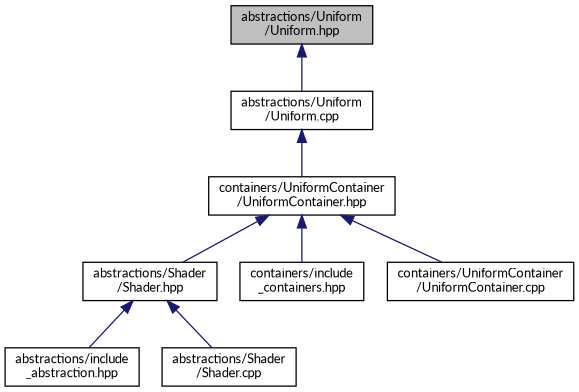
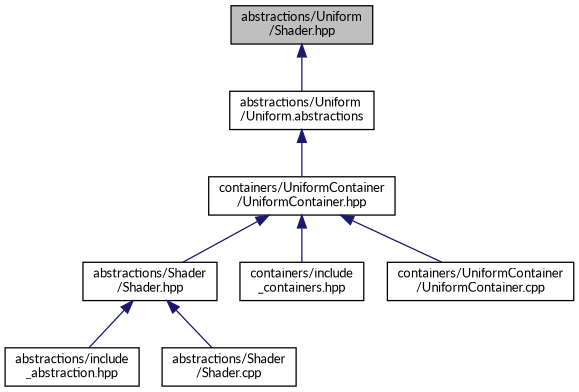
node "abstractions/Uniform /Uniform.hpp": label "abstractions/Uniform /Uniform.hpp" -> "abstractions/Uniform /Shader.hpp"
node "abstractions/Uniform /Uniform.cpp": label "abstractions/Uniform /Uniform.cpp" -> "abstractions/Uniform /Uniform.abstractions"
